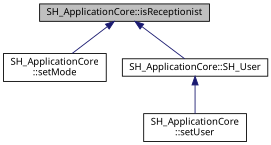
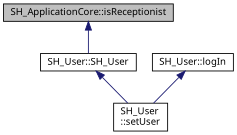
node "SH_User::logIn": added
node "SH_ApplicationCore ::setMode": removed
node "SH_ApplicationCore::SH_User": label "SH_ApplicationCore::SH_User" -> "SH_User::SH_User"
node "SH_ApplicationCore ::setUser": label "SH_ApplicationCore ::setUser" -> "SH_User ::setUser"
